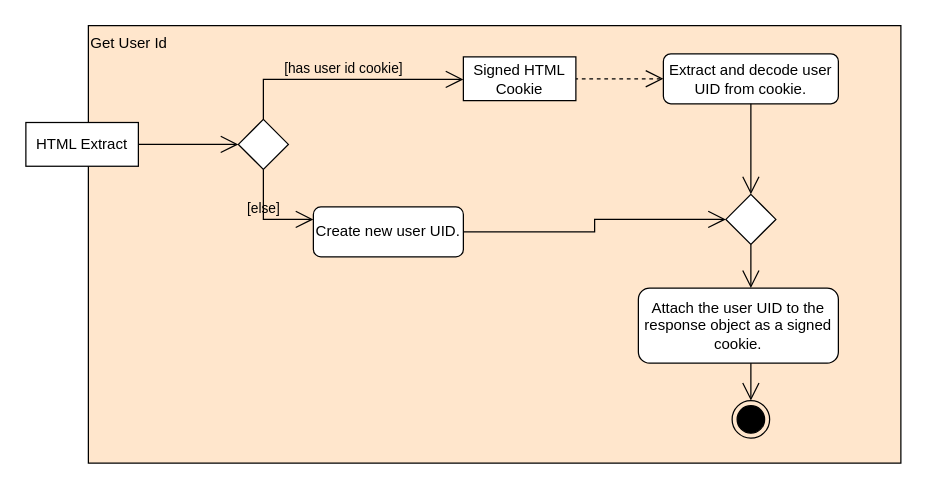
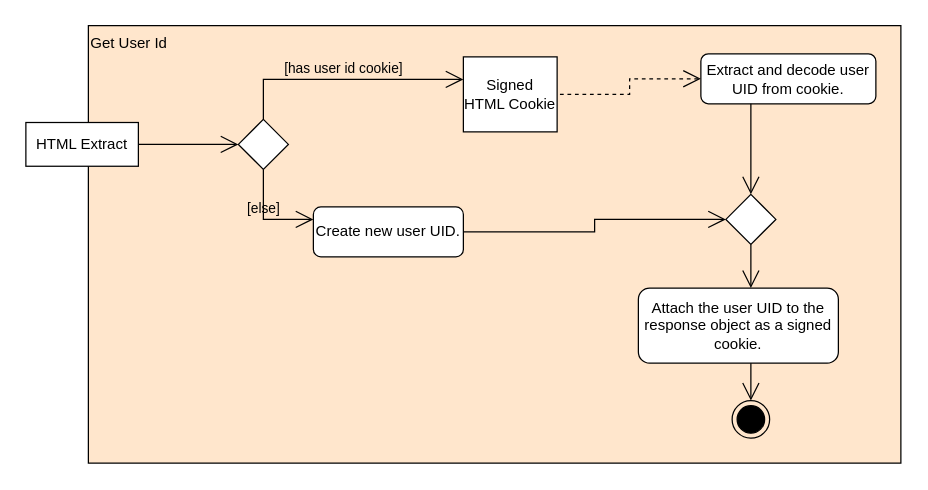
node "Signed HTML Cookie": size 113x44 -> 94x75
node "Extract and decode user UID from cookie.": moved (751, 79) -> (788, 79)
